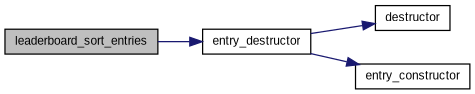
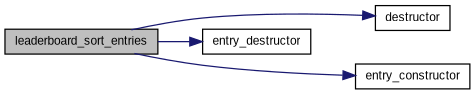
edge "entry_destructor" -> "destructor": now "leaderboard_sort_entries" -> "destructor"
edge "entry_destructor" -> "entry_constructor": now "leaderboard_sort_entries" -> "entry_constructor"
